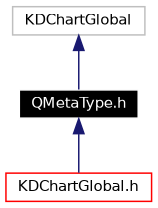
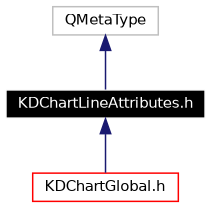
node "KDChartGlobal": label "KDChartGlobal" -> "QMetaType"
node "QMetaType.h": label "QMetaType.h" -> "KDChartLineAttributes.h"
